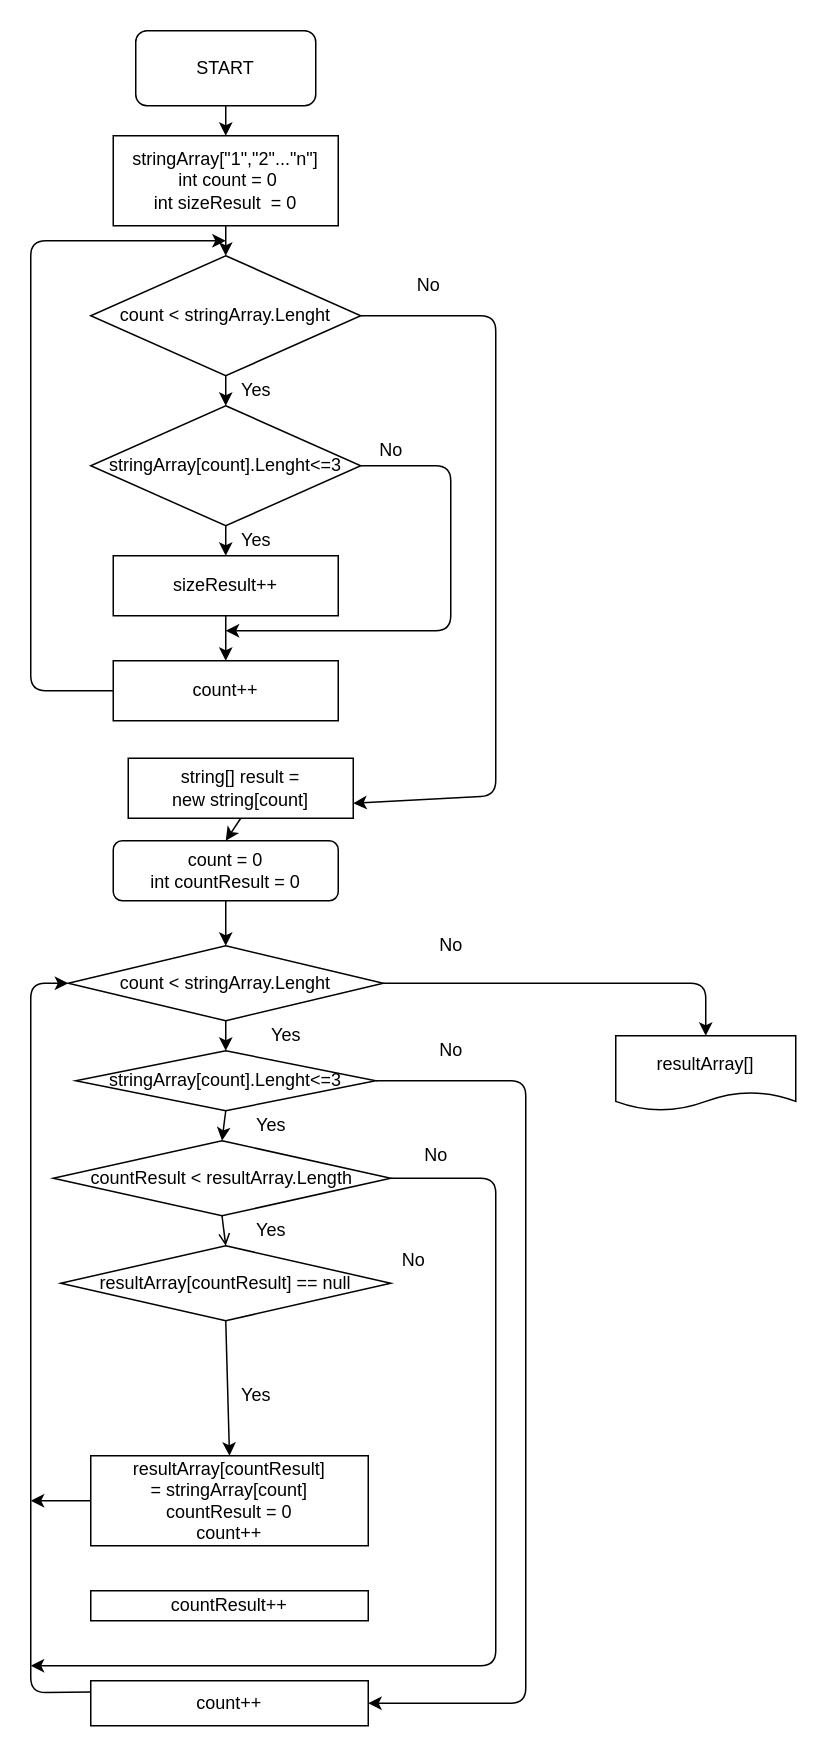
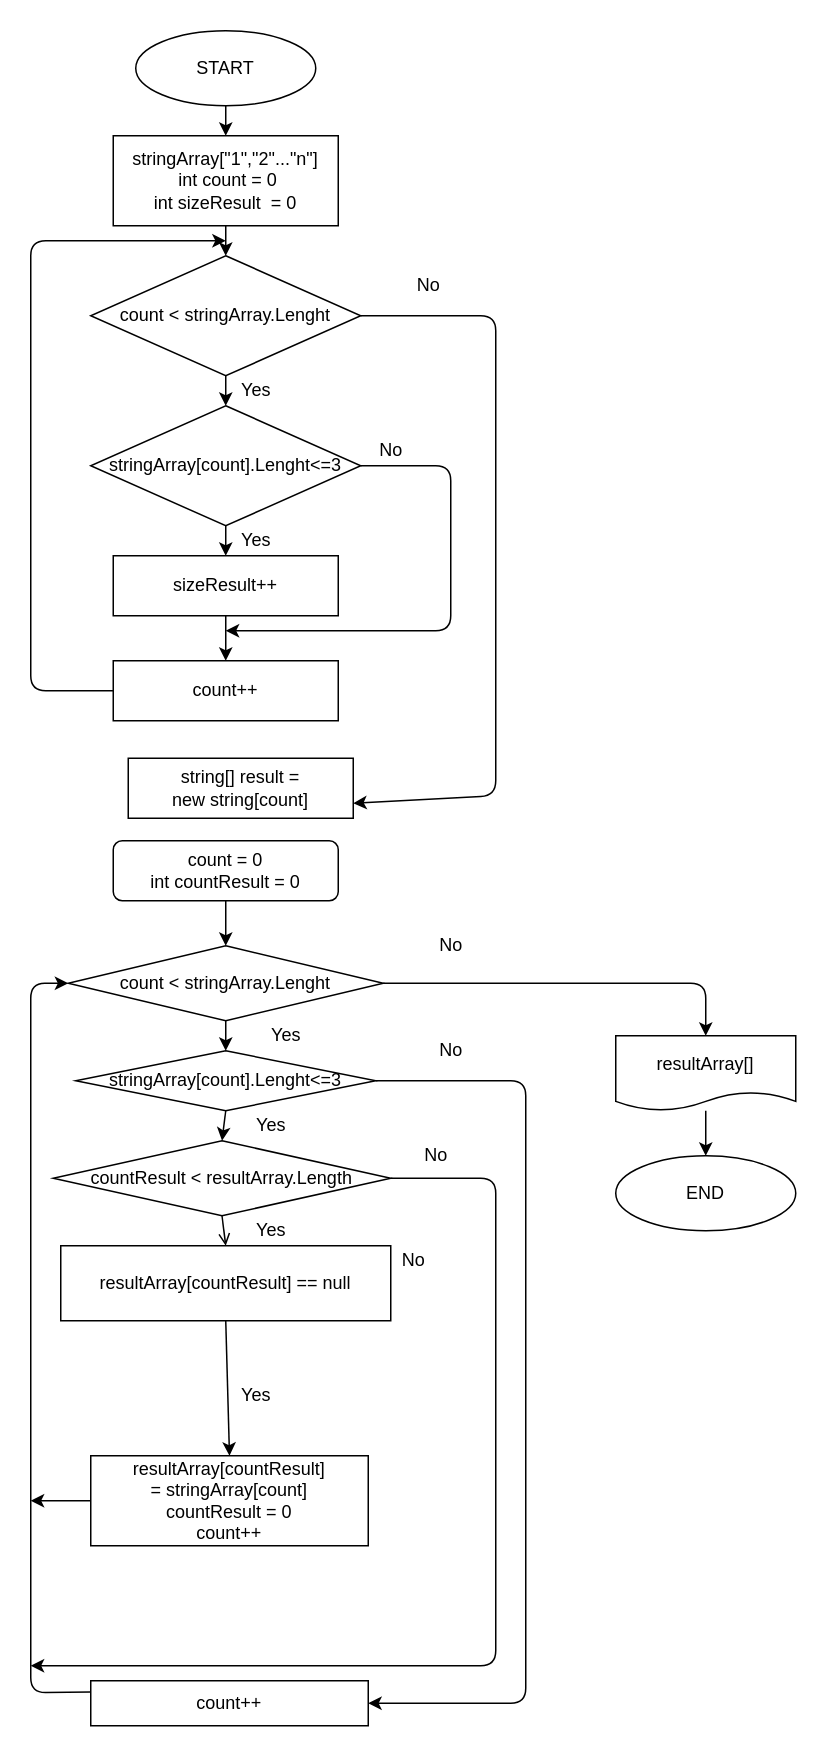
node "START": shape rounded rectangle -> ellipse
edge "string[] result = new string[count]" -> "count = 0 int countResult = 0": removed
edge "resultArray[]" -> "END": added
node "END": added
node "resultArray[countResult] == null": shape diamond -> rectangle
node "countResult++": removed
